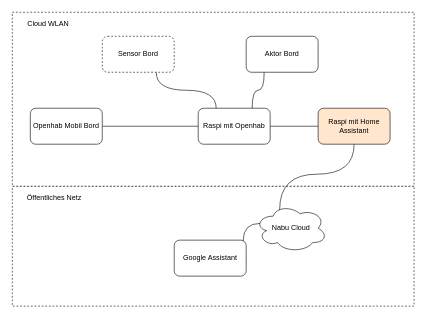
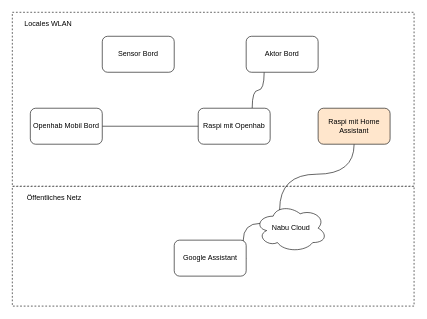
node "Cloud WLAN": label "Cloud WLAN" -> "Locales WLAN"
node "Sensor Bord": style dashed -> solid
edge "Sensor Bord" -- "Raspi mit Openhab": removed
edge "Raspi mit Openhab" -- "Raspi mit Home Assistant": removed
